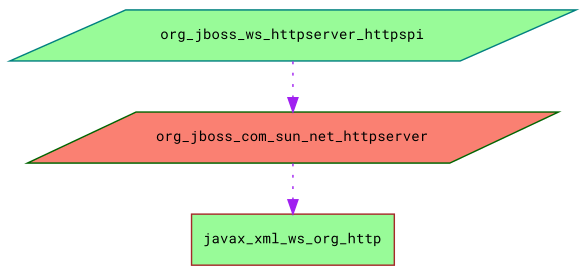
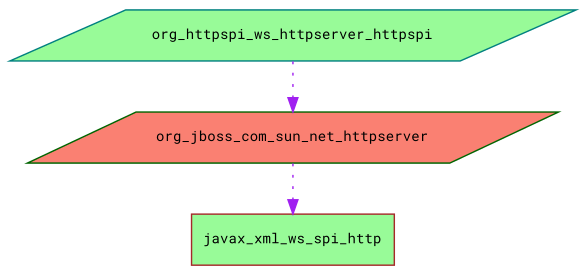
node "org_jboss_ws_httpserver_httpspi": label "org_jboss_ws_httpserver_httpspi" -> "org_httpspi_ws_httpserver_httpspi"
node "javax_xml_ws_org_http": label "javax_xml_ws_org_http" -> "javax_xml_ws_spi_http"
